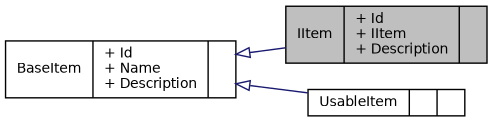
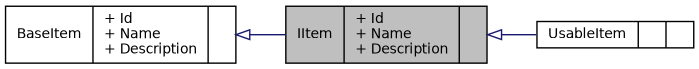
node "IItem": text "+ IItem" -> "+ Name"
edge "UsableItem" -> "BaseItem": now "UsableItem" -> "IItem"
